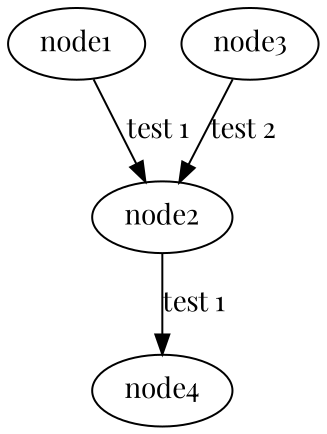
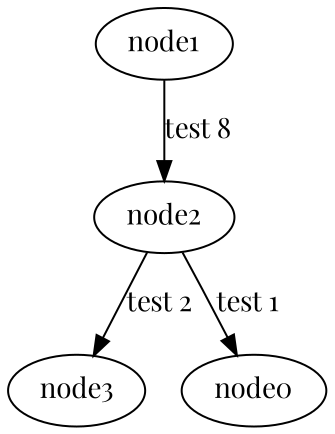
edge "node3" -> "node2": reversed
edge "node1" -> "node2": label "test 1" -> "test 8"
node "node4": label "node4" -> "node0"
